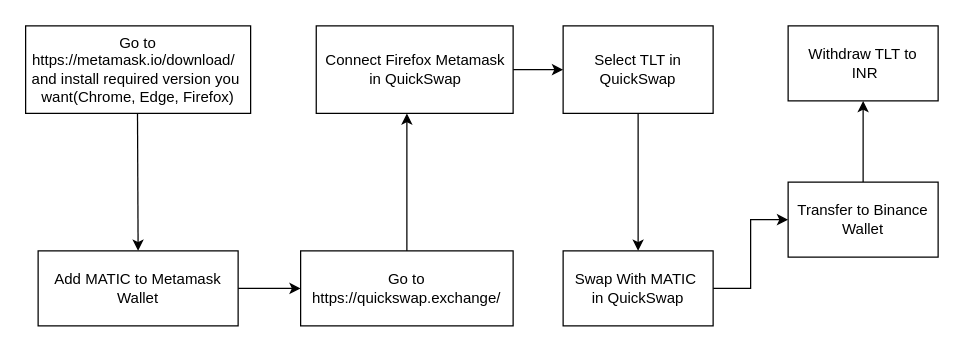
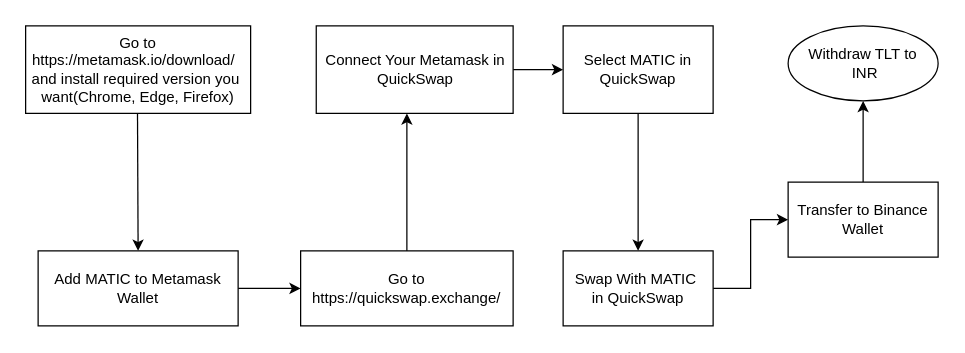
node "Withdraw TLT to INR": shape rectangle -> ellipse
node "Connect Firefox Metamask in QuickSwap": label "Connect Firefox Metamask in QuickSwap" -> "Connect Your Metamask in QuickSwap"
node "Select TLT in QuickSwap": label "Select TLT in QuickSwap" -> "Select MATIC in QuickSwap"
